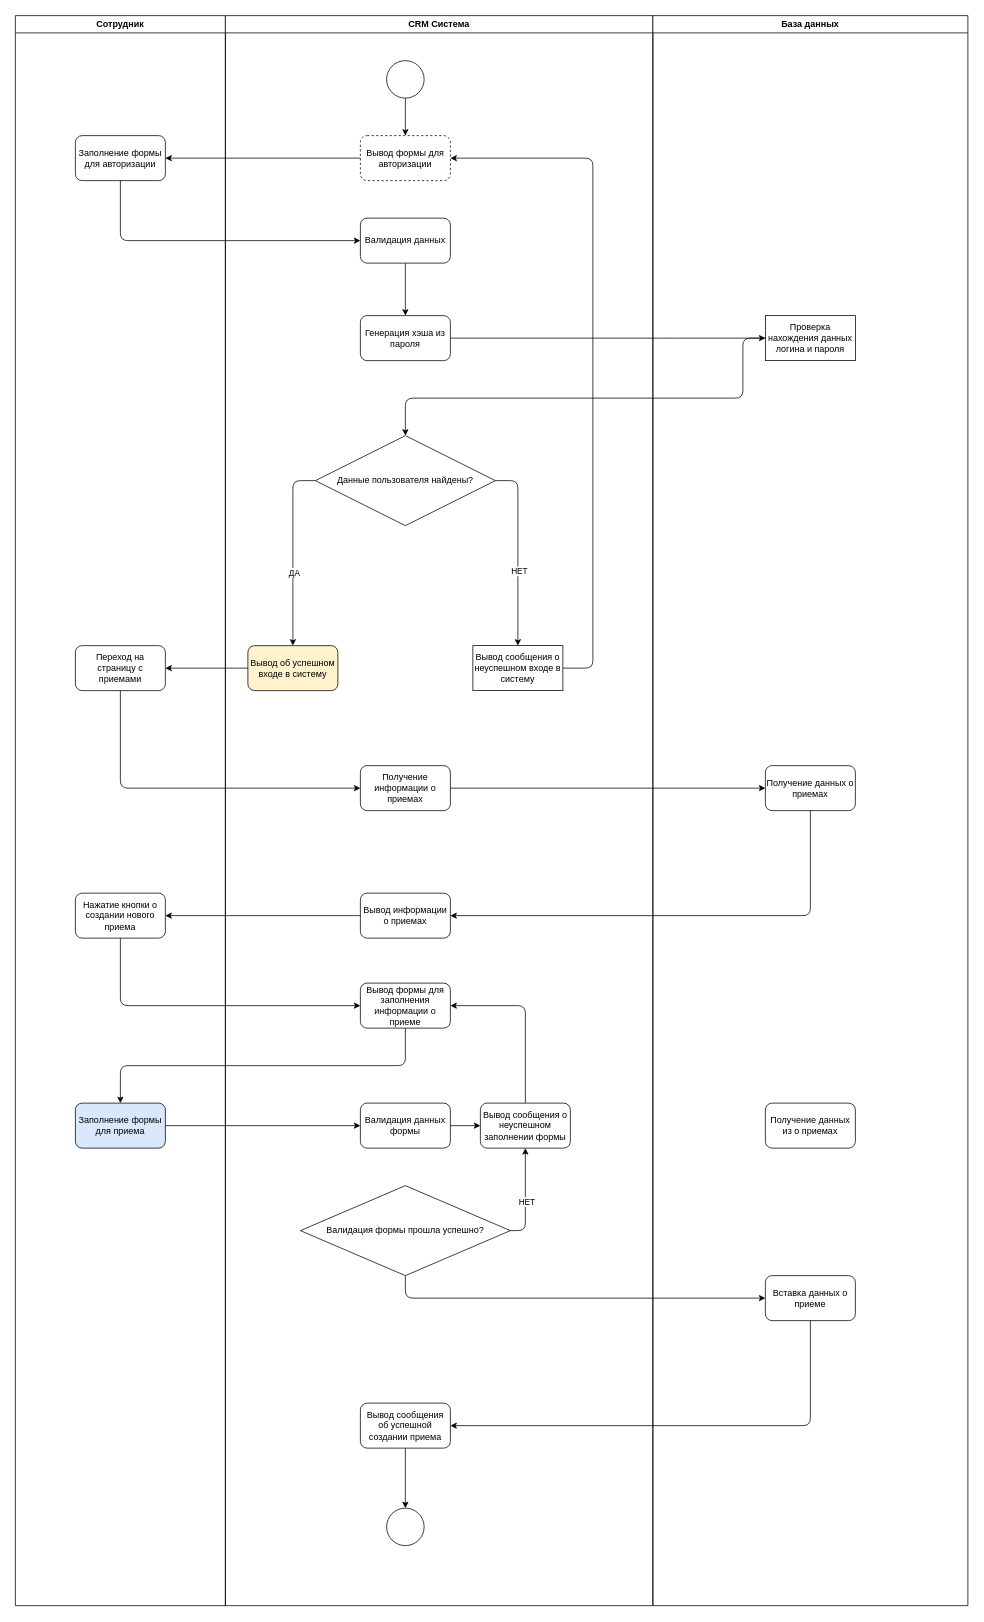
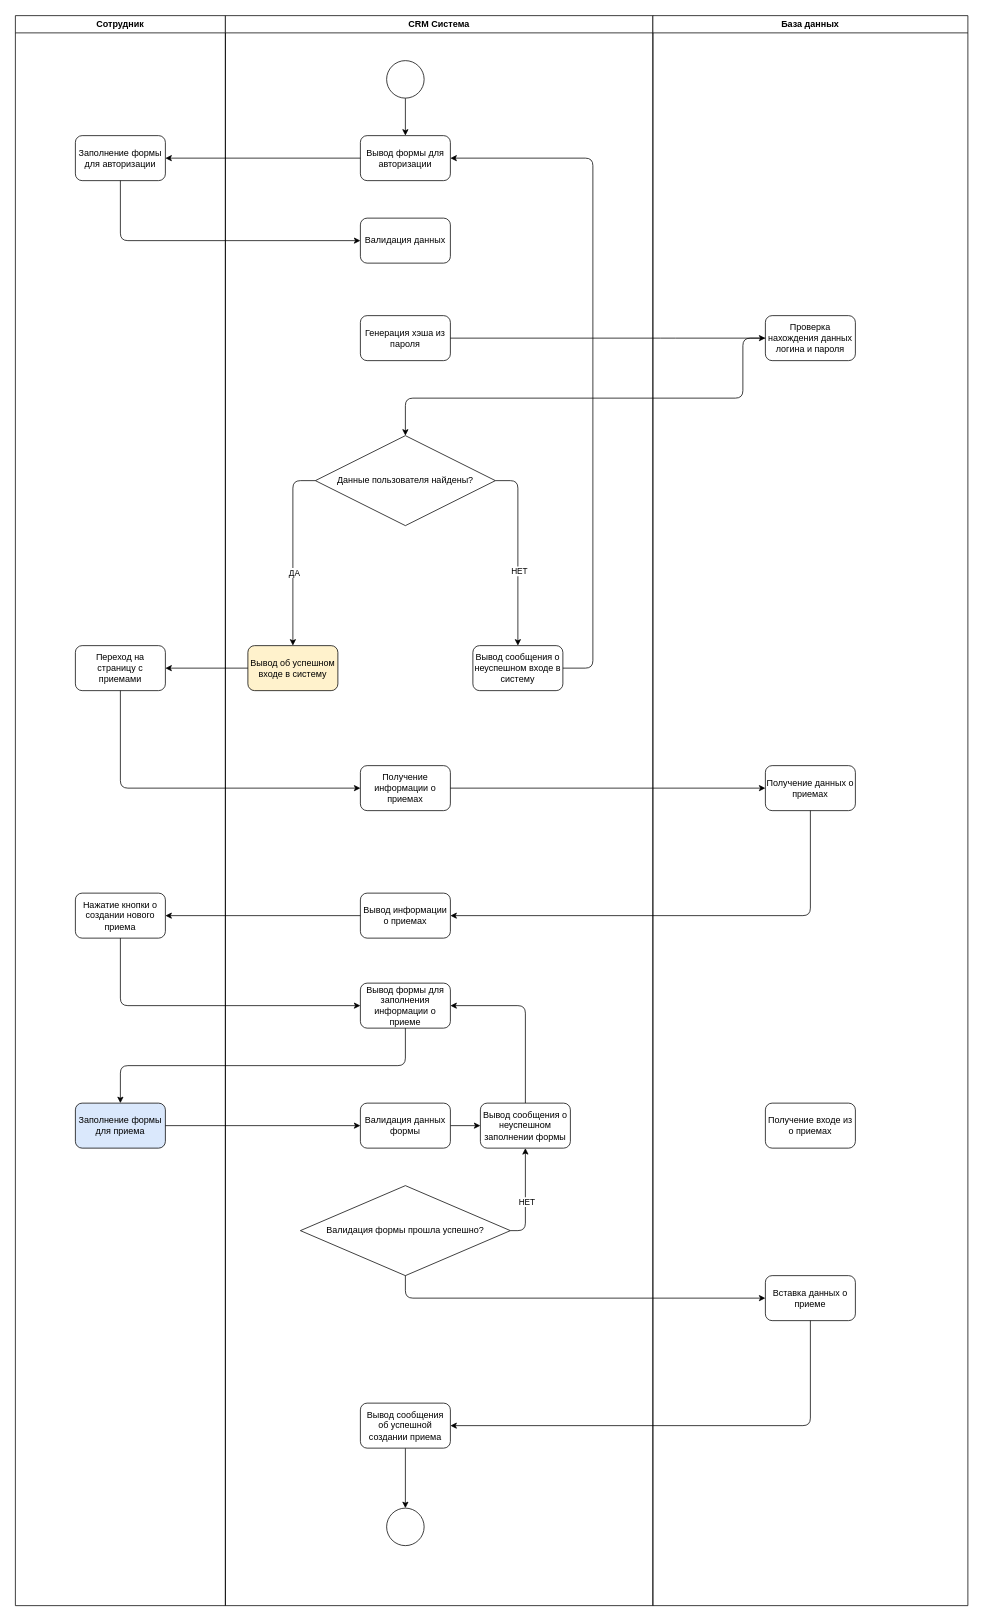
node "Вывод формы для авторизации": style dashed -> solid
edge "Валидация данных" -> "Генерация хэша из пароля": removed
node "Проверка нахождения данных логина и пароля": shape rectangle -> rounded rectangle
node "Вывод сообщения о неуспешном входе в систему": shape rectangle -> rounded rectangle
node "Получение данных из о приемах": label "Получение данных из о приемах" -> "Получение входе из о приемах"
